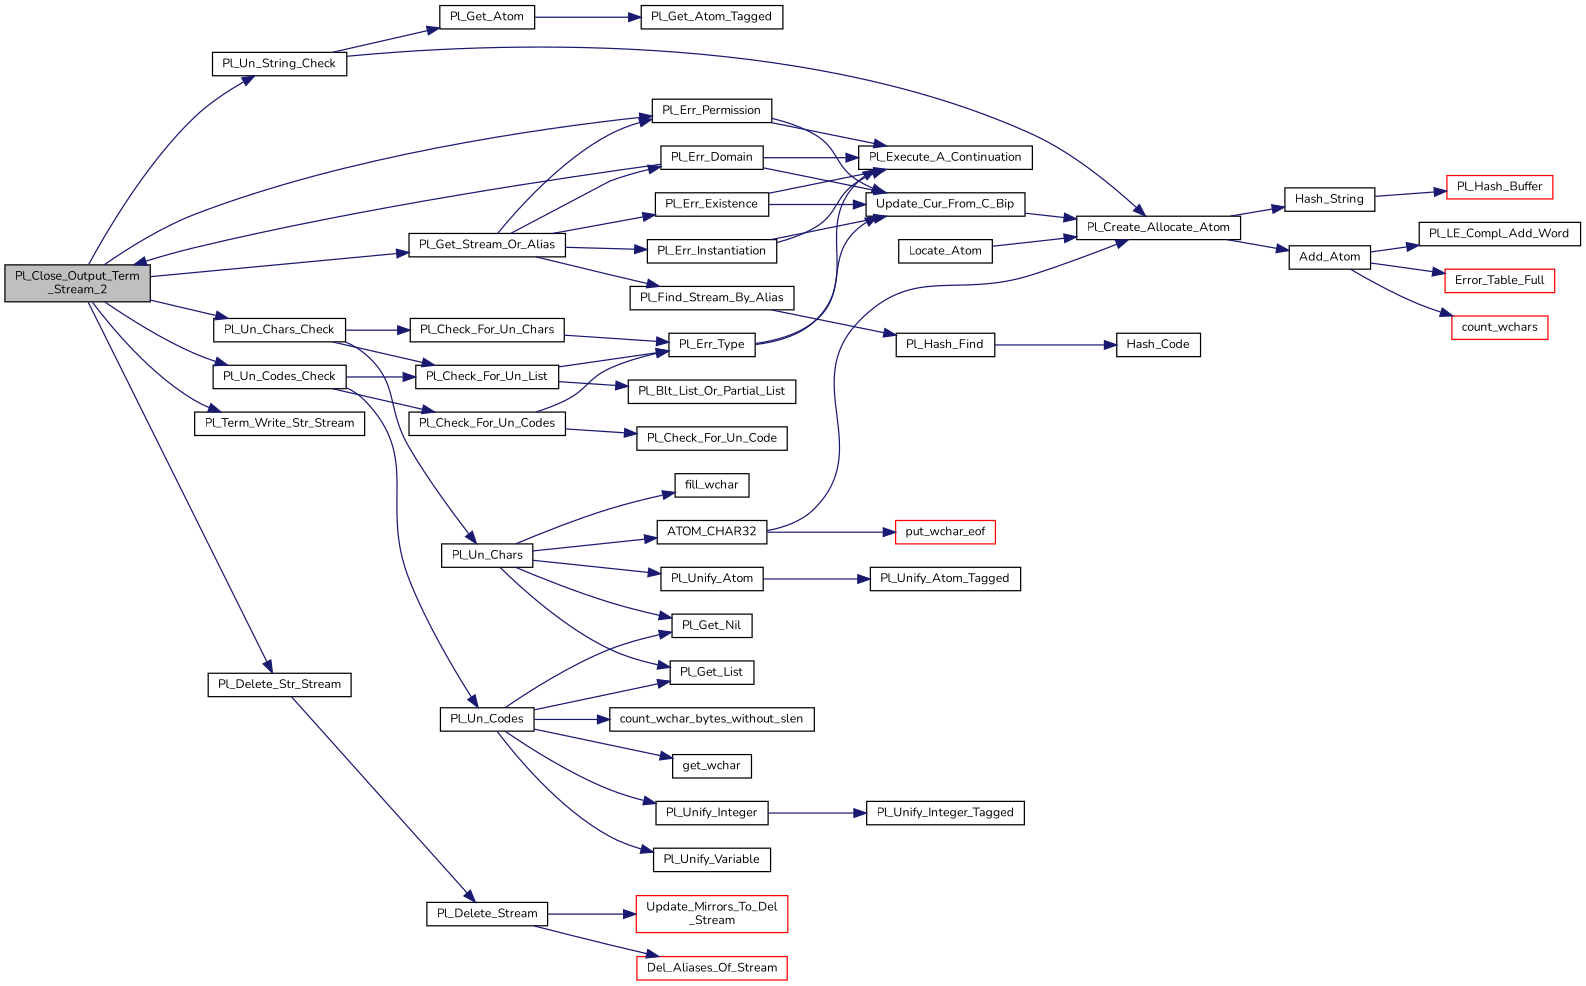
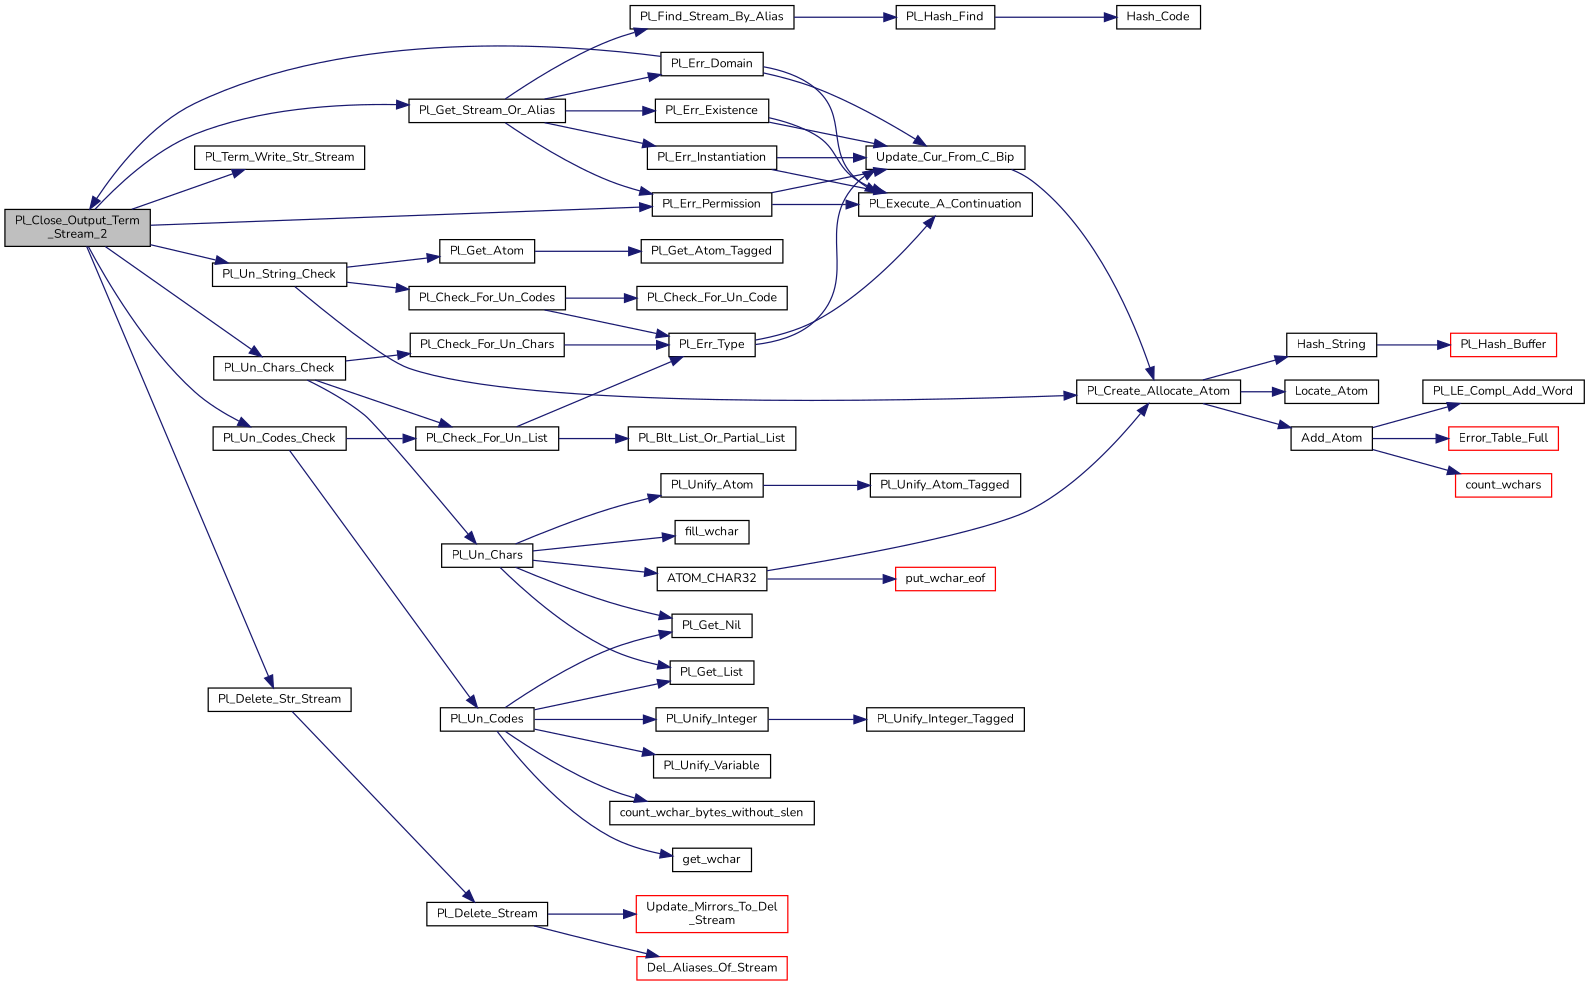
edge "Locate_Atom" -> "Pl_Create_Allocate_Atom": reversed
edge "Pl_Un_Codes_Check" -> "Pl_Check_For_Un_Codes": now "Pl_Un_String_Check" -> "Pl_Check_For_Un_Codes"
